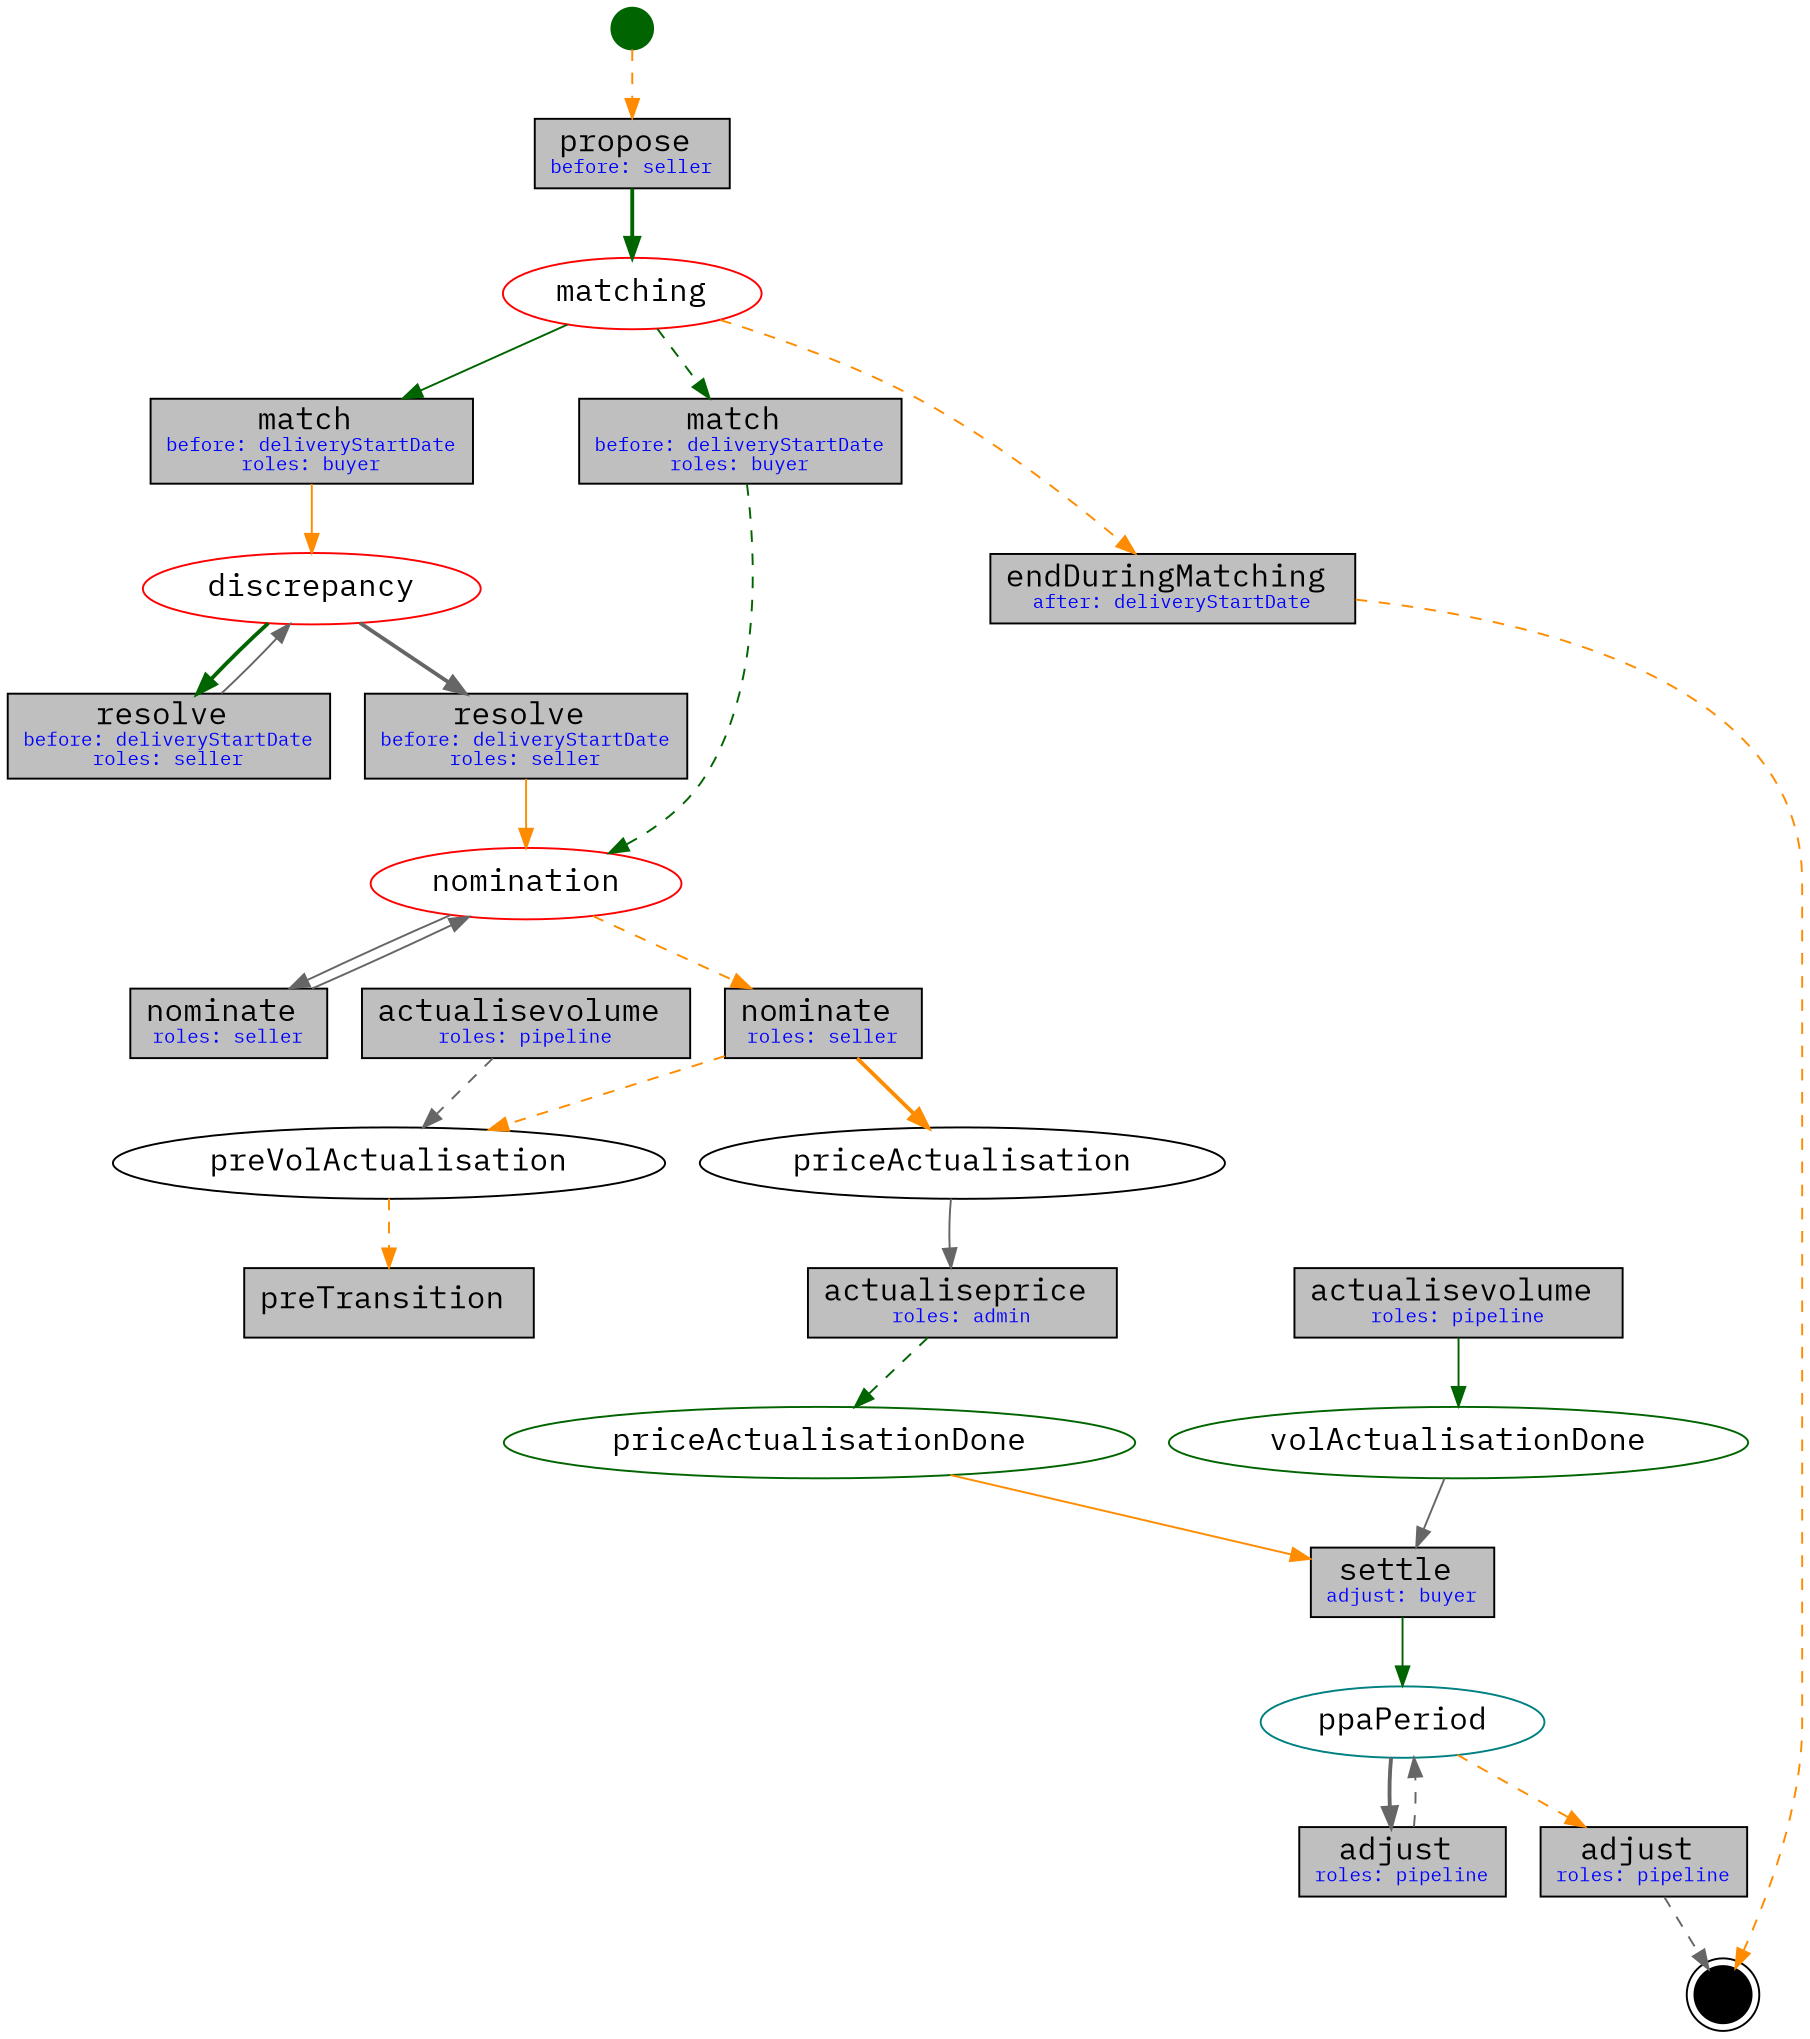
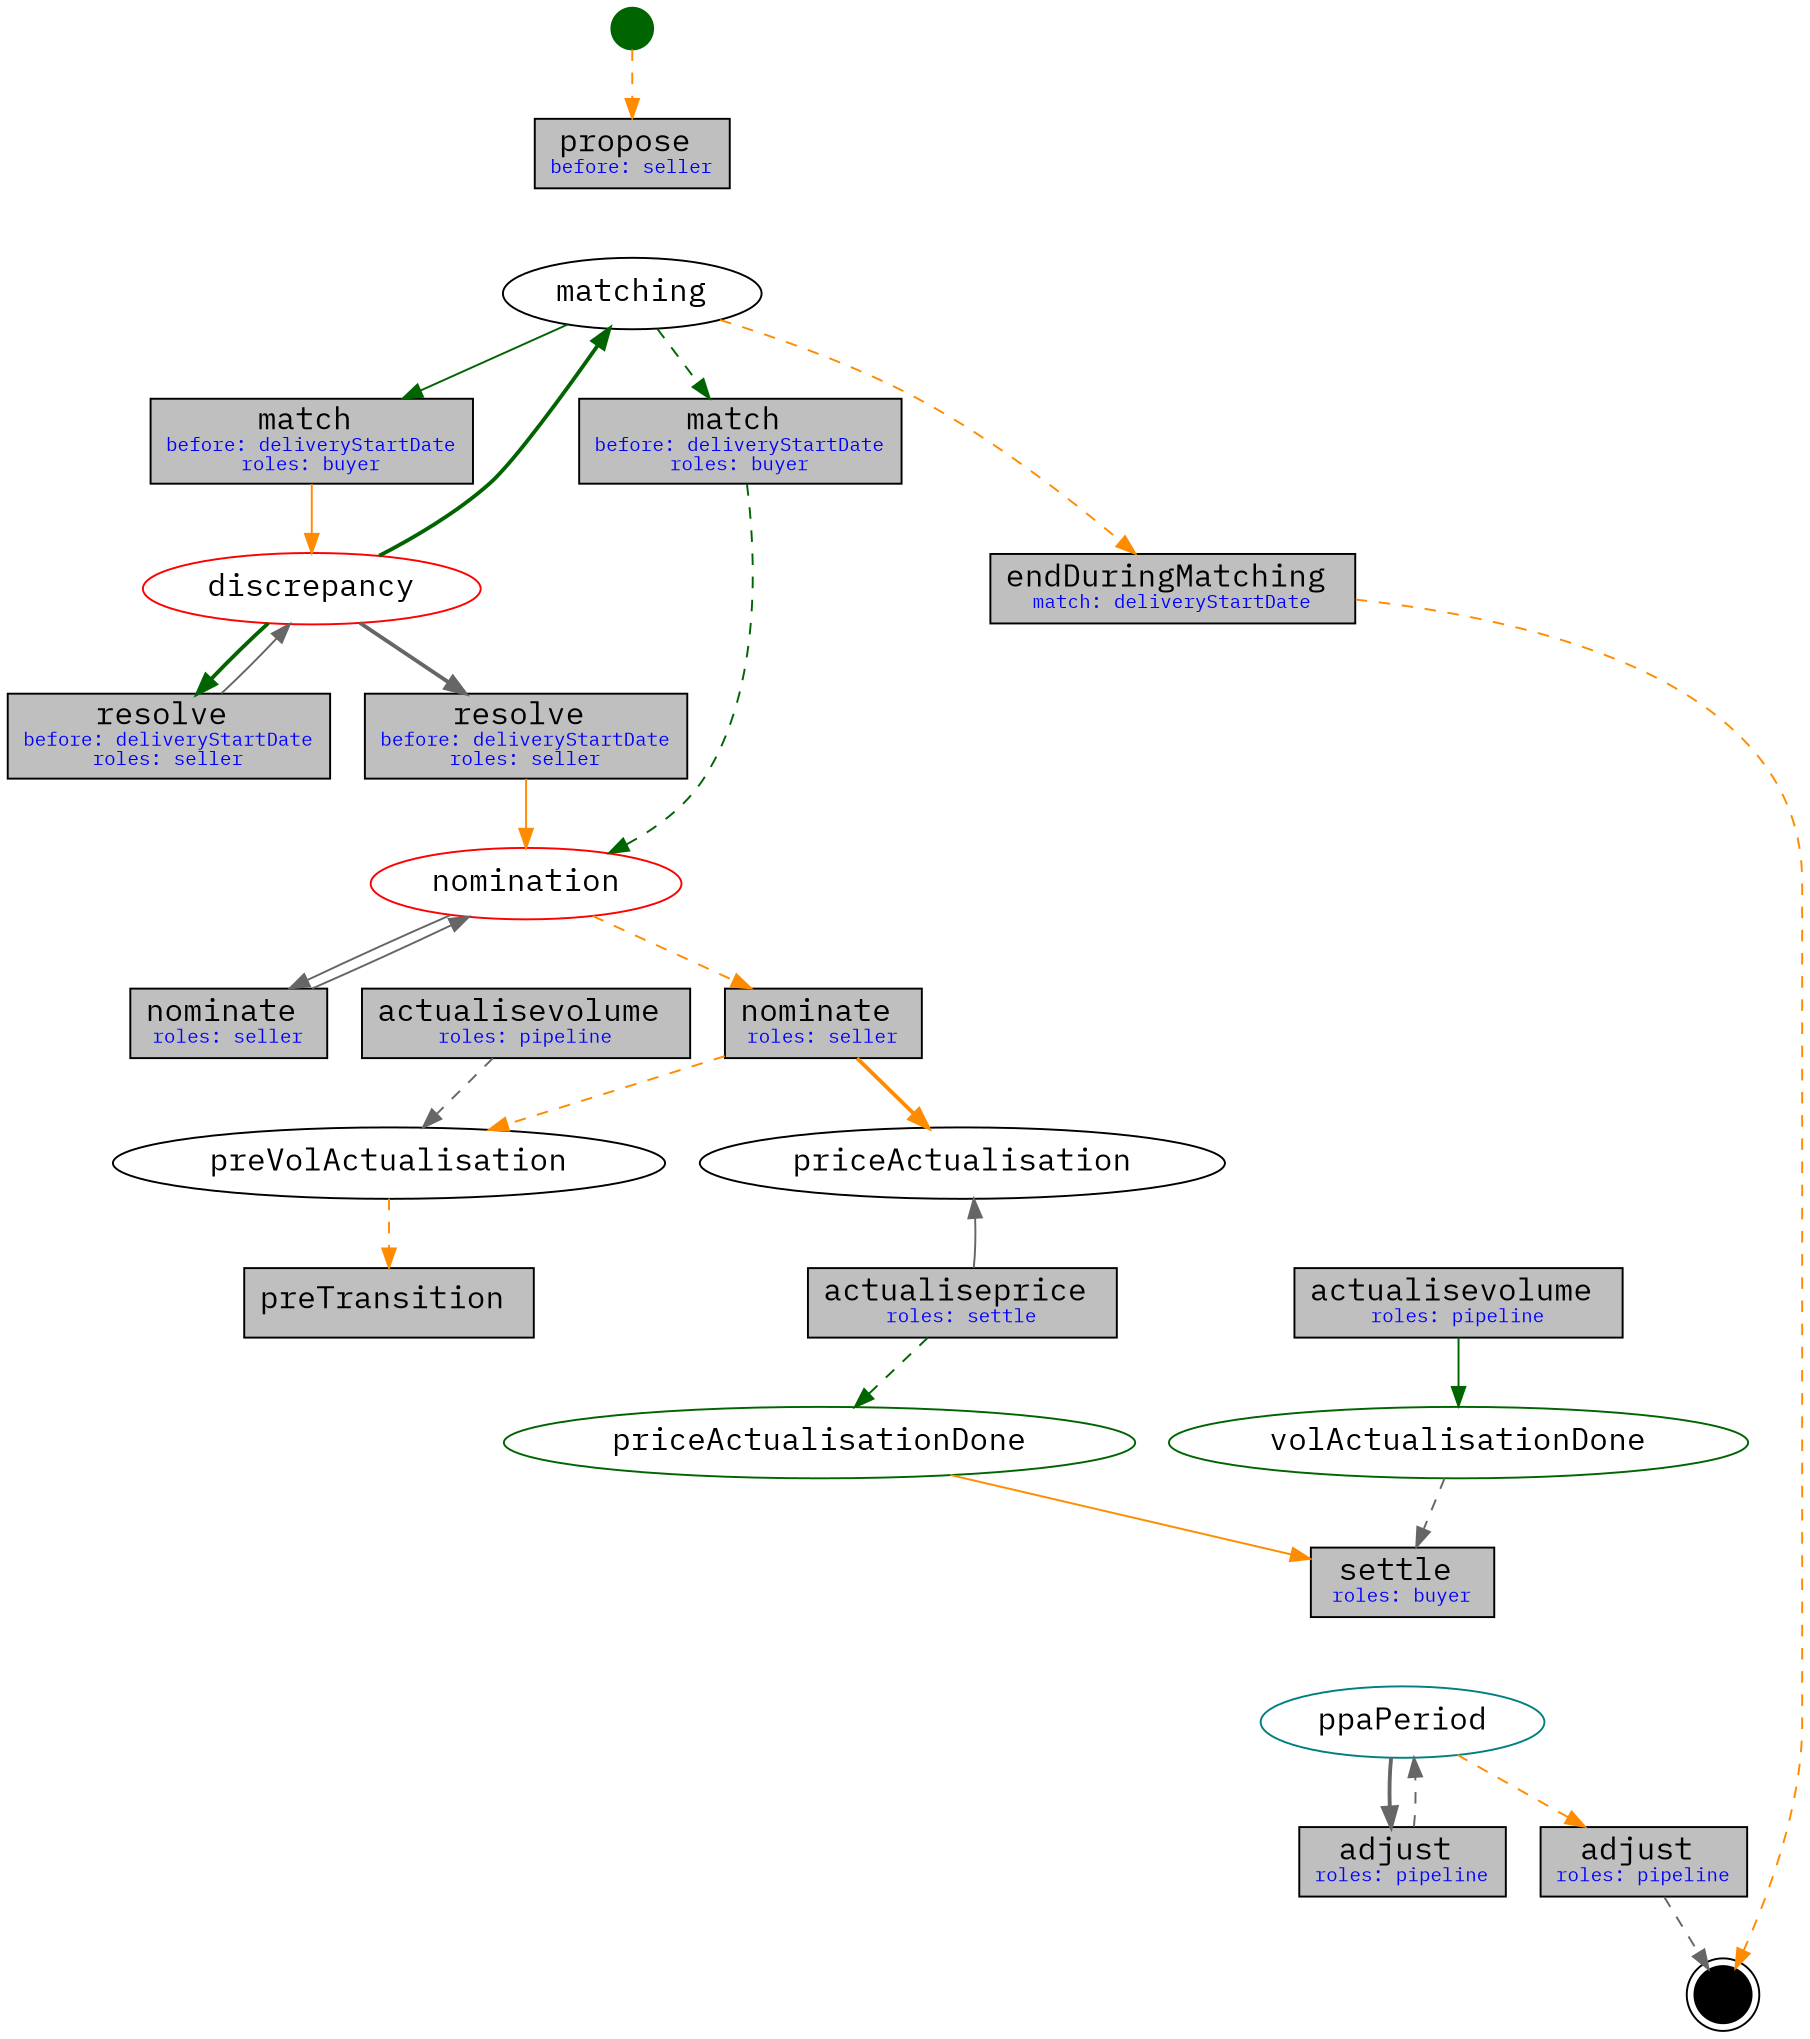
edge "propose" -> "matching": now "discrepancy" -> "matching"
node "matching": color red -> black
node "endDuringMatching": text "after: deliveryStartDate" -> "match: deliveryStartDate"
edge "priceActualisation" -> "actualiseprice": reversed
node "actualiseprice": text "roles: admin" -> "roles: settle"
edge "volActualisationDone" -> "settle": style solid -> dashed
node "settle": text "adjust: buyer" -> "roles: buyer"
edge "settle" -> "ppaPeriod": removed
